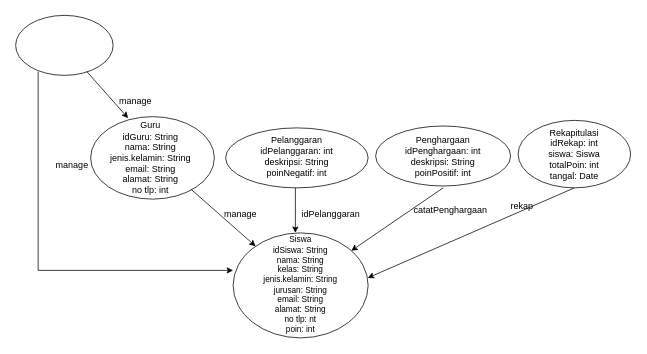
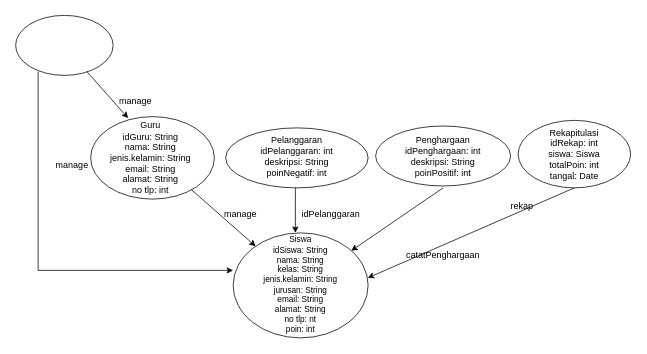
node "catatPenghargaan": moved (450, 210) -> (443, 255)
